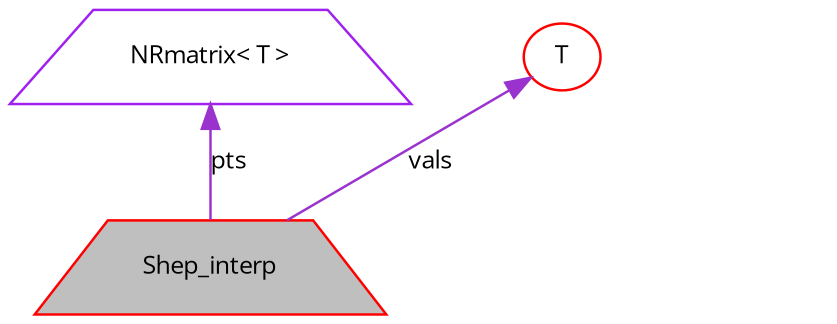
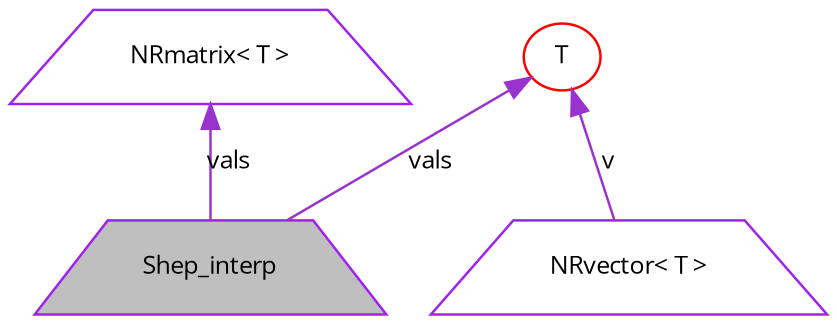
edge "Shep_interp" -> "NRmatrix< T >": label "pts" -> "vals"
node "Shep_interp": color red -> purple
node "NRvector< T >": added
